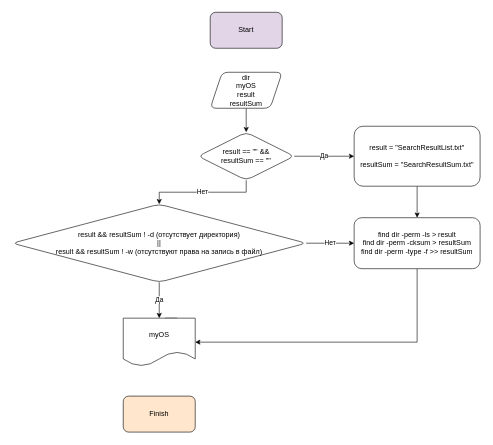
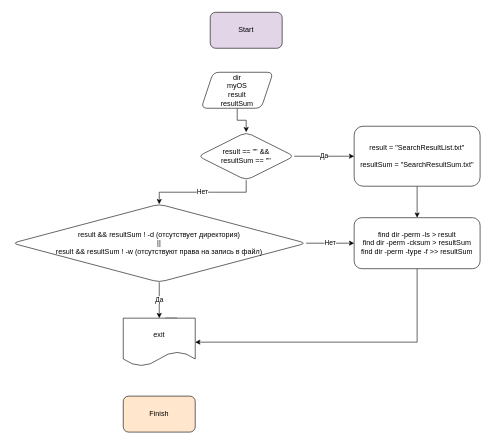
node "dir myOS result resultSum": moved (246, 90) -> (237, 90)
node "myOS": label "myOS" -> "exit"
